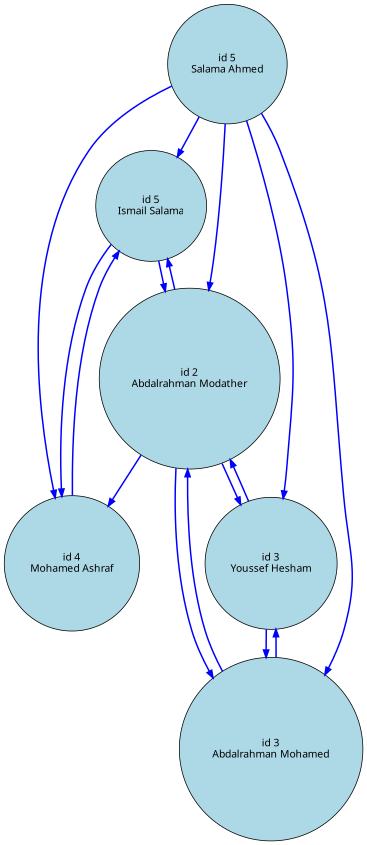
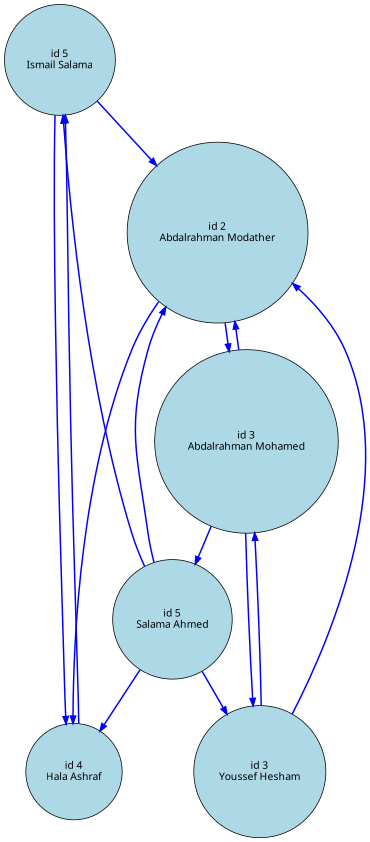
edge "id 2 Abdalrahman Modather" -> "id 5 Ismail Salama": removed
edge "id 5 Salama Ahmed" -> "id 3 Abdalrahman Mohamed": reversed
edge "id 2 Abdalrahman Modather" -> "id 3 Youssef Hesham": removed
node "id 4 Mohamed Ashraf": label "id 4 Mohamed Ashraf" -> "id 4 Hala Ashraf"
